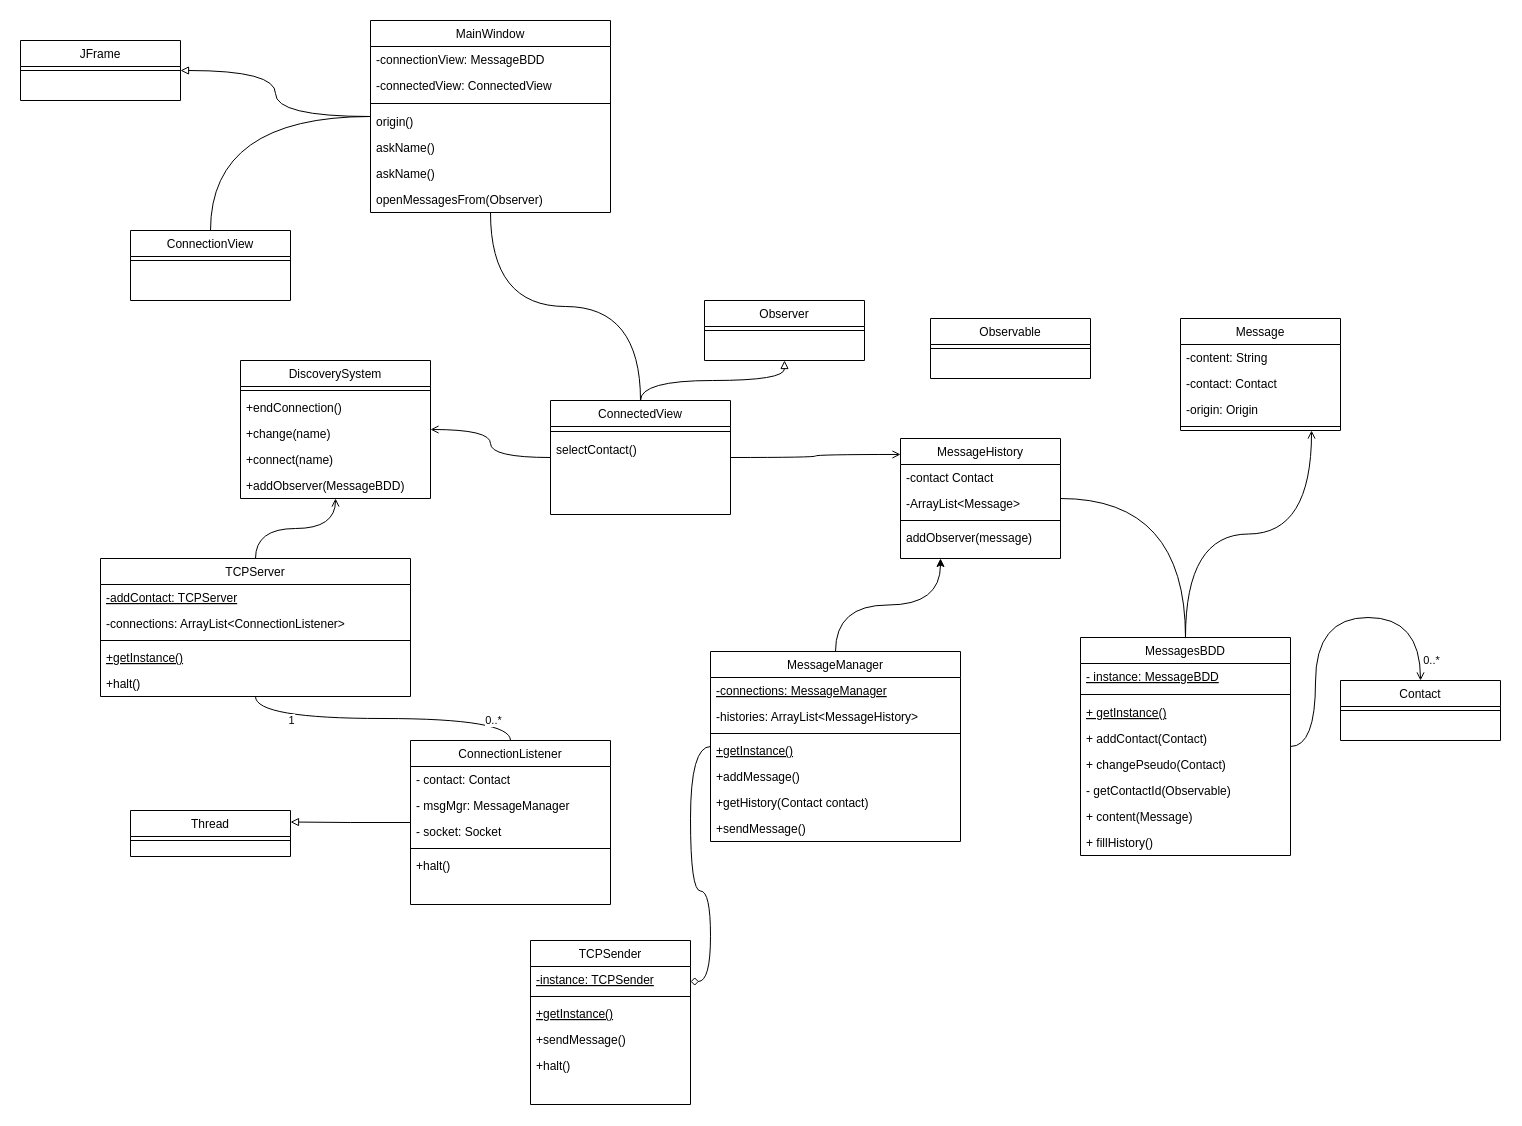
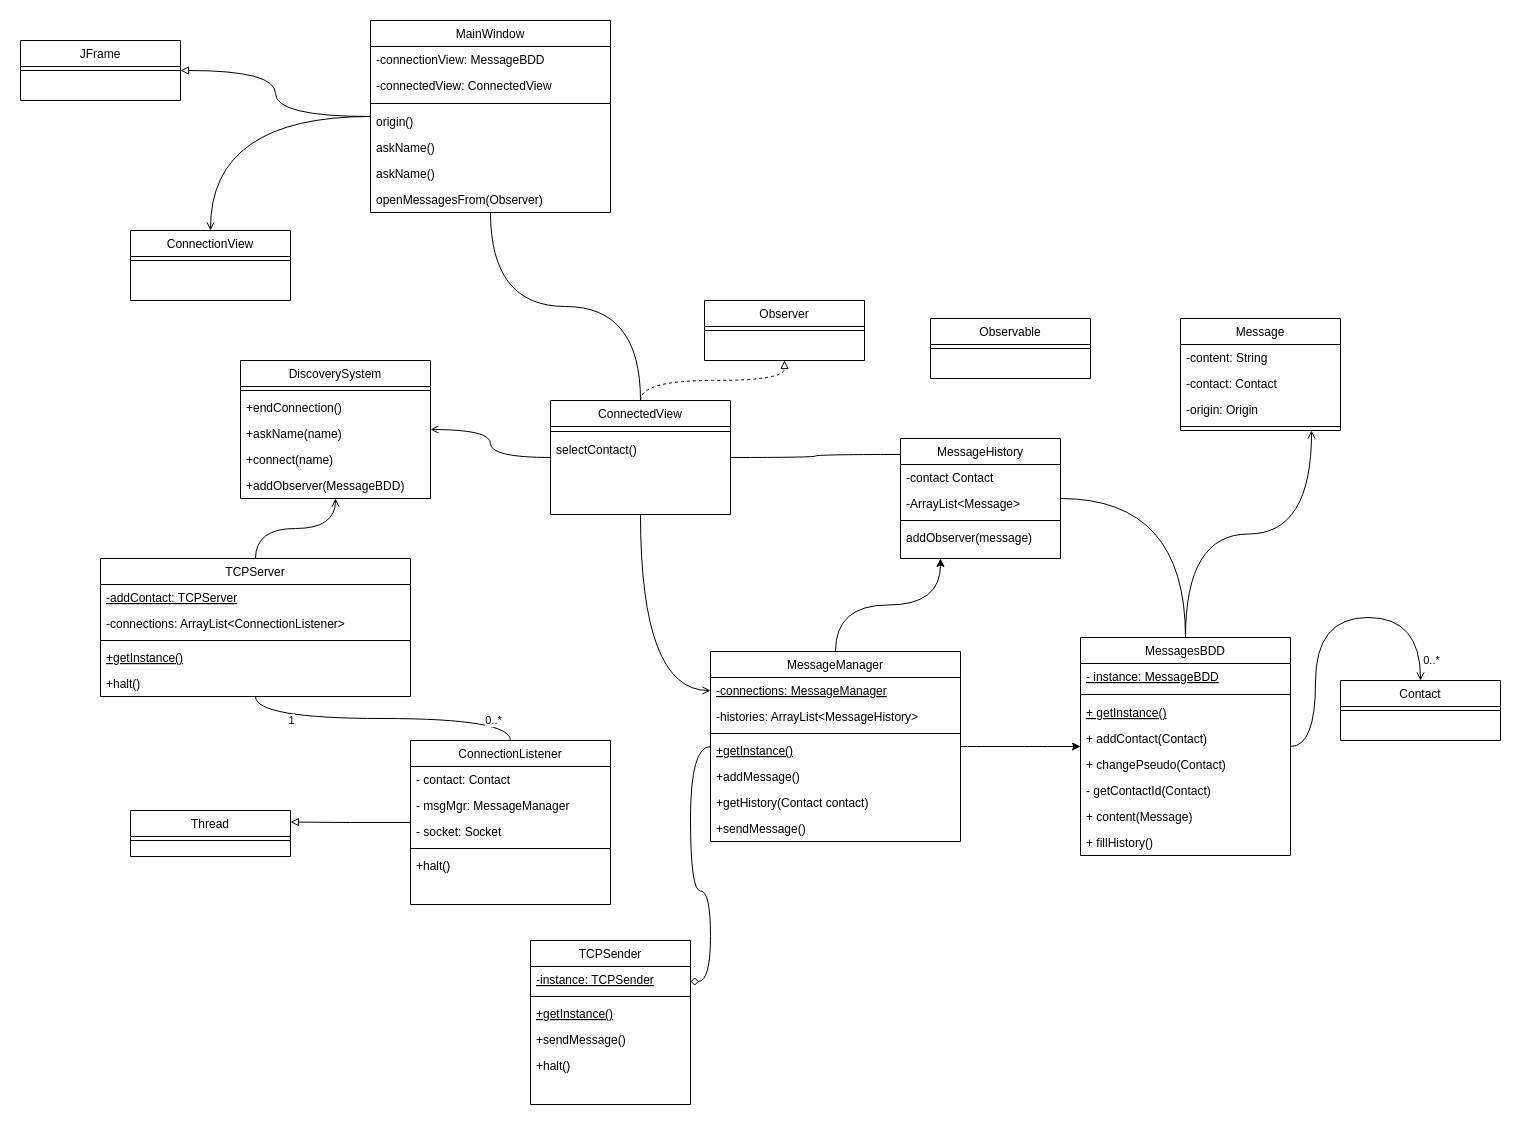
edge "MainWindow" -- "ConnectionView": arrowhead none -> open
edge "ConnectedView" -> "Observer": style solid -> dashed
node "+change(name)": label "+change(name)" -> "+askName(name)"
edge "ConnectedView" -> "MessageHistory": arrowhead open -> none
edge "ConnectedView" -> "-connections: MessageManager": added
edge "MessageManager" -> "MessagesBDD": added
node "- getContactId(Observable)": label "- getContactId(Observable)" -> "- getContactId(Contact)"
